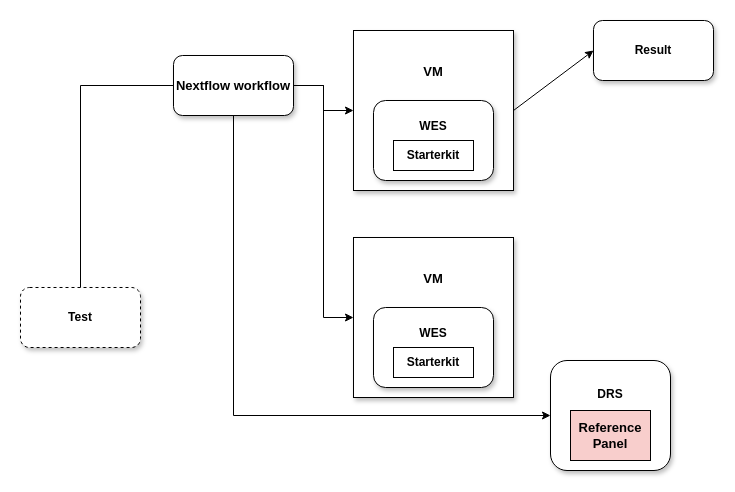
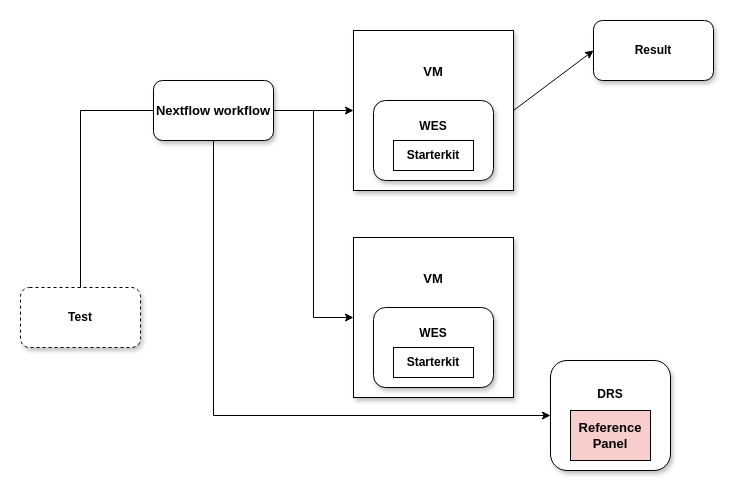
node "Nextflow workflow": moved (234, 86) -> (214, 111)
